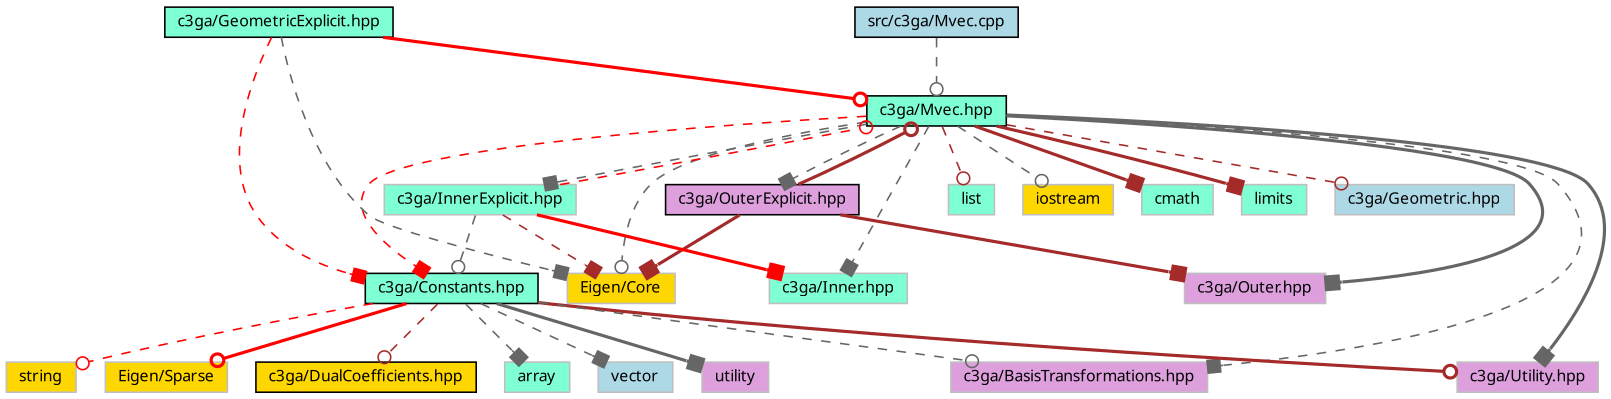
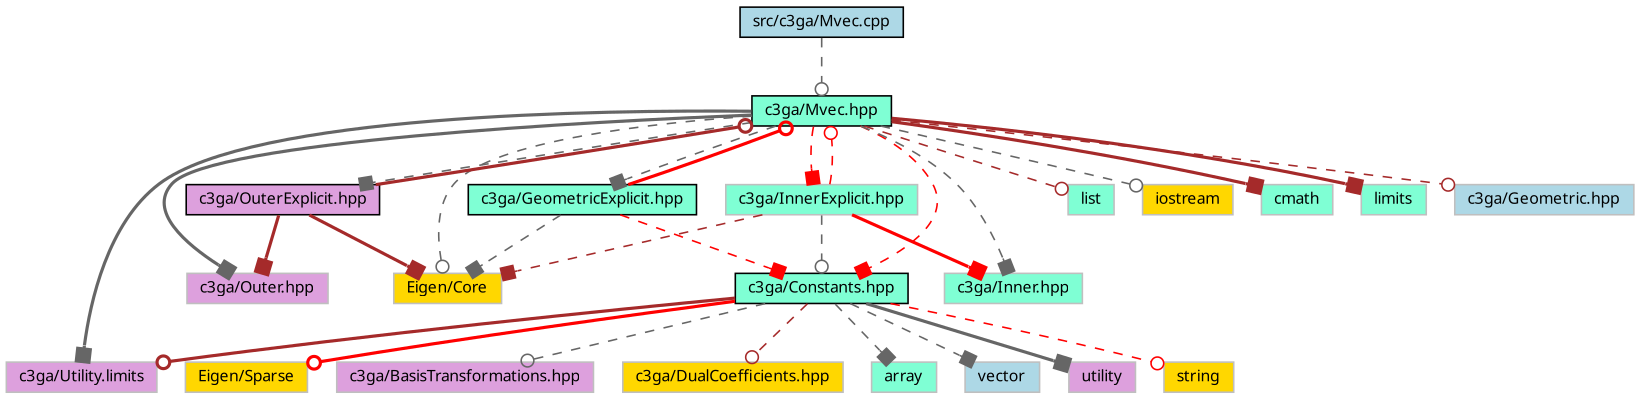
edge "c3ga/Mvec.hpp" -> "c3ga/InnerExplicit.hpp": color gray40 -> red
edge "c3ga/Mvec.hpp" -> "c3ga/BasisTransformations.hpp": now "c3ga/Mvec.hpp" -> "c3ga/GeometricExplicit.hpp"
node "c3ga/DualCoefficients.hpp": color black -> grey75
node "c3ga/Utility.hpp": label "c3ga/Utility.hpp" -> "c3ga/Utility.limits"
